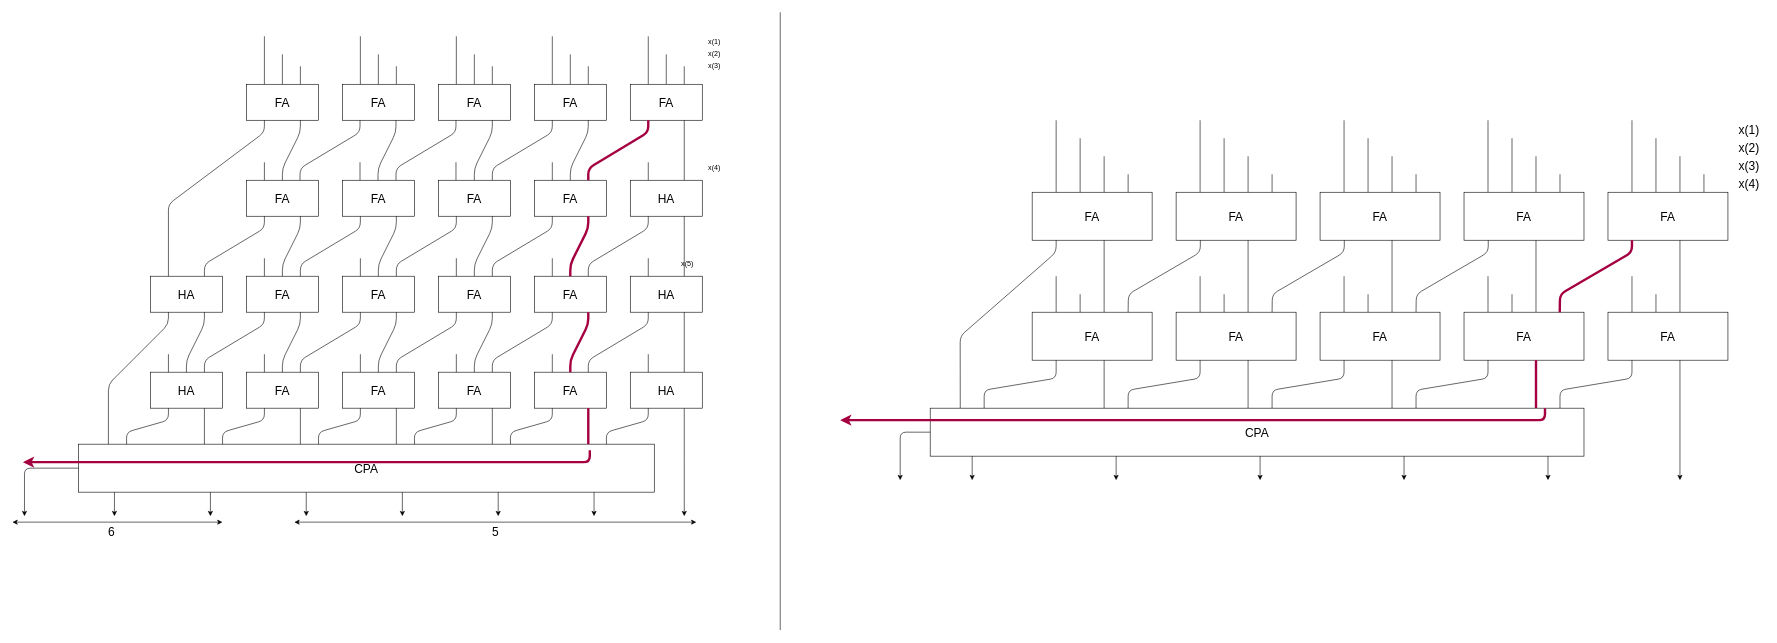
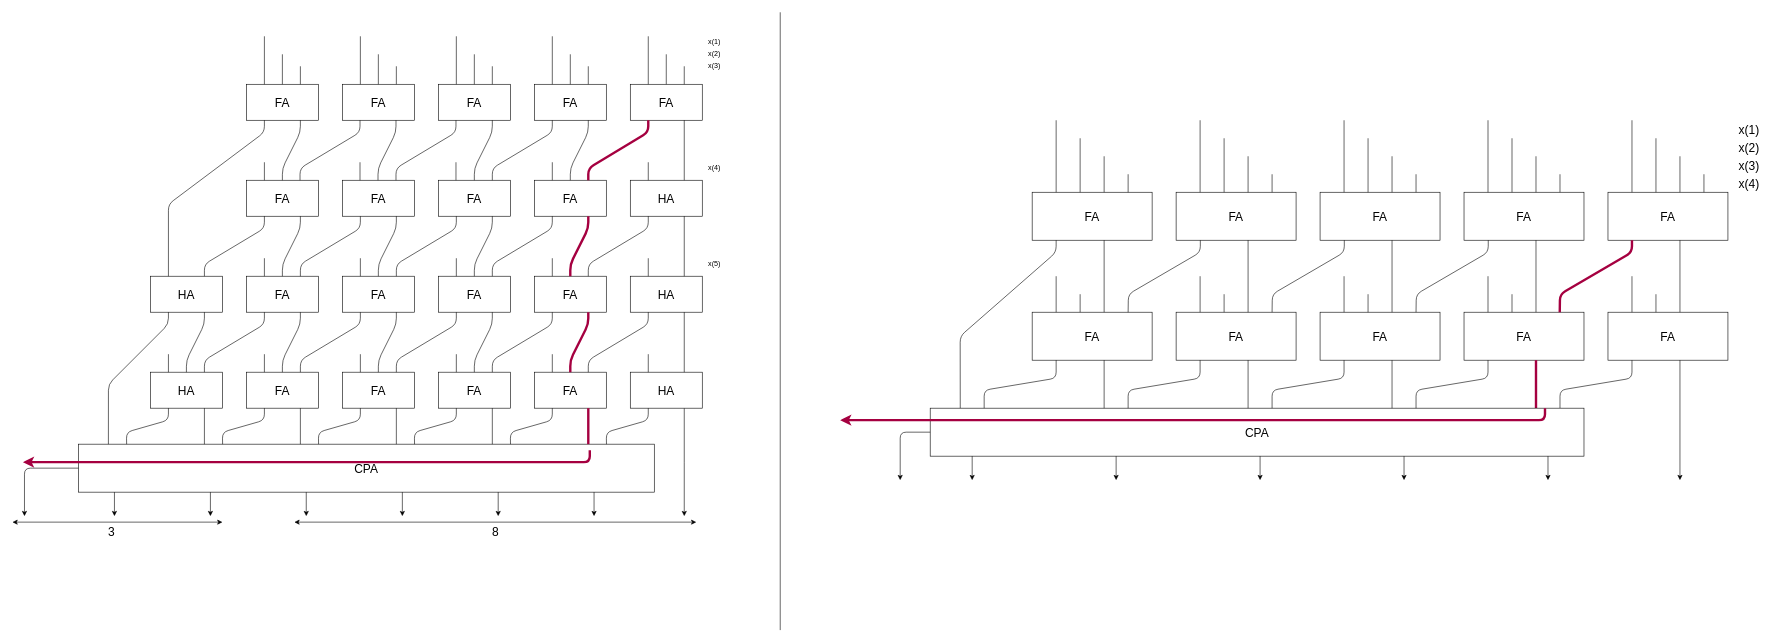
node "x(5)": moved (687, 264) -> (714, 264)
node "6": label "6" -> "3"
node "5": label "5" -> "8"
